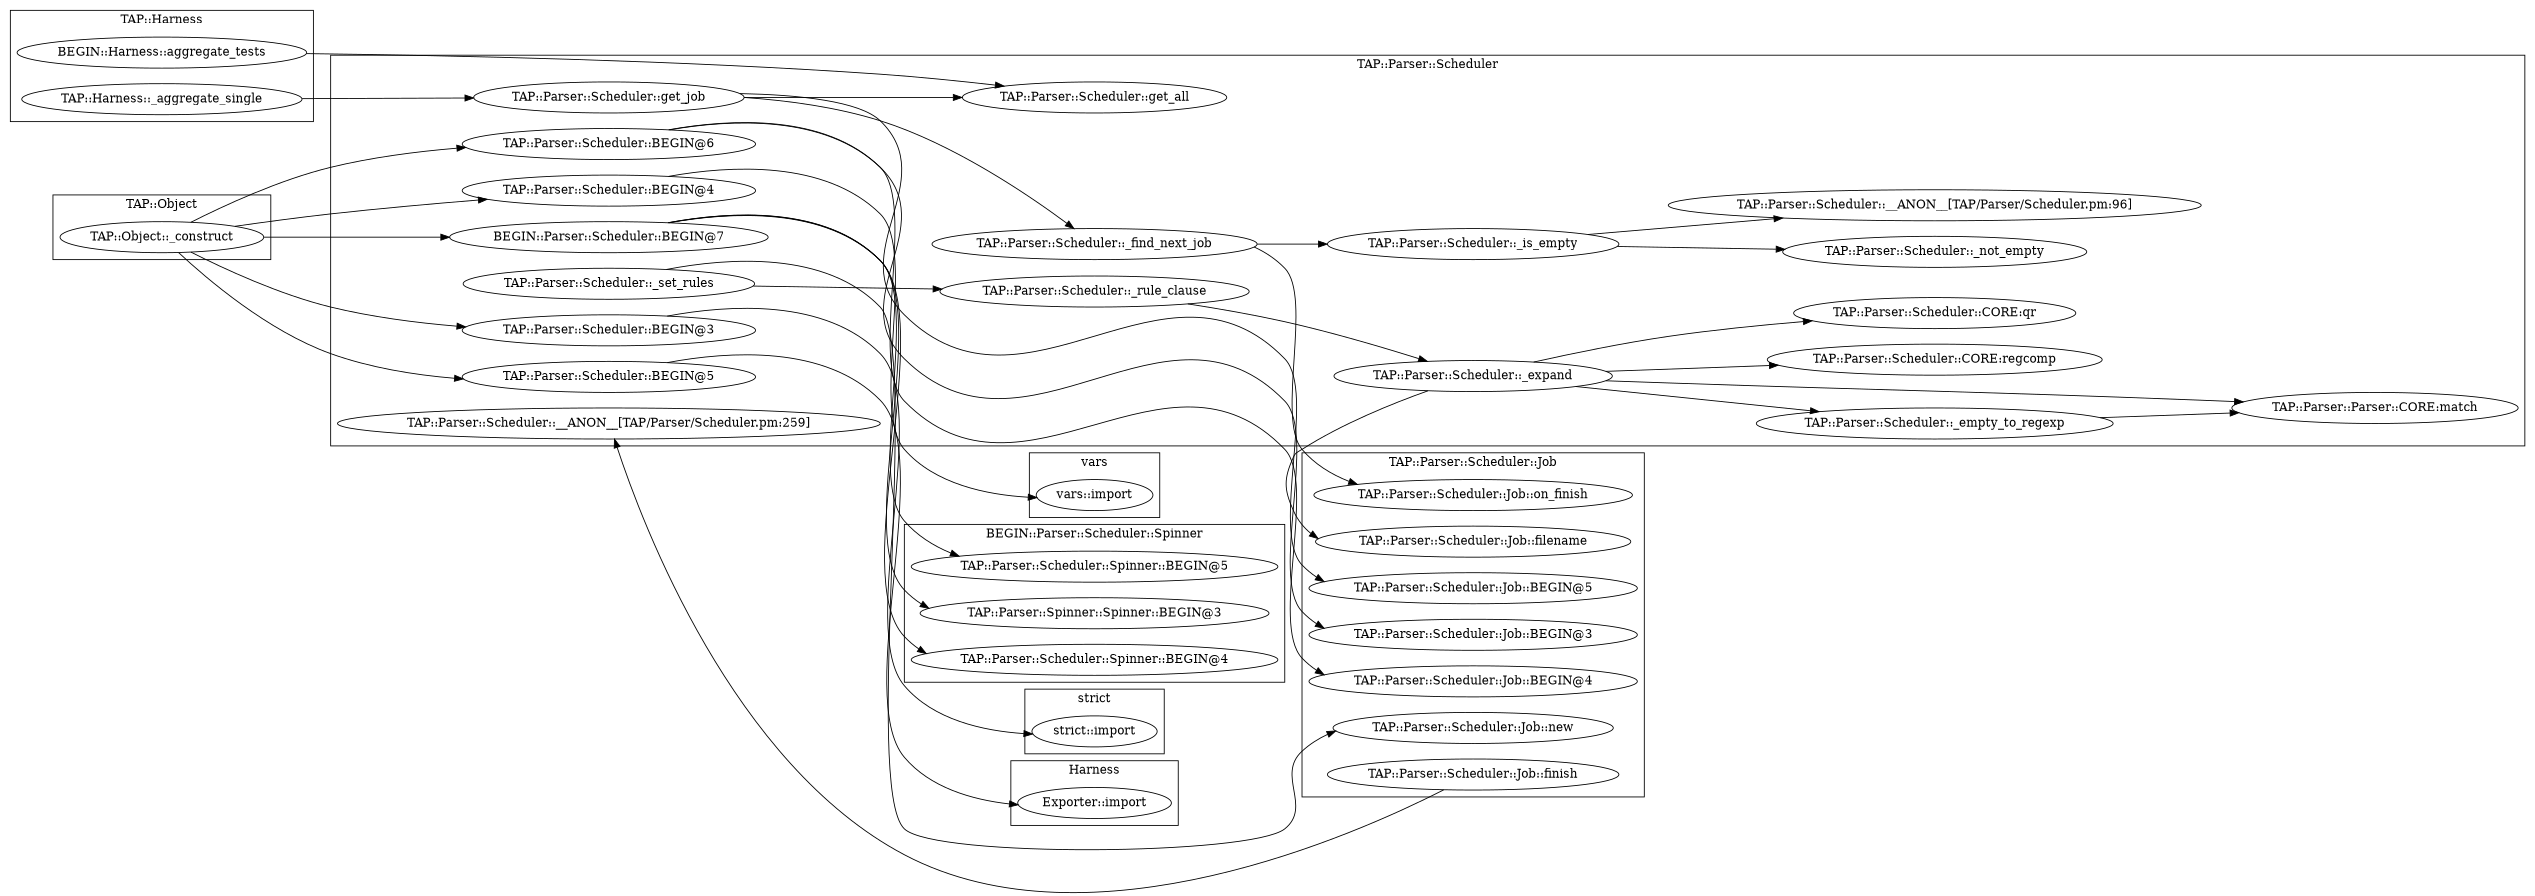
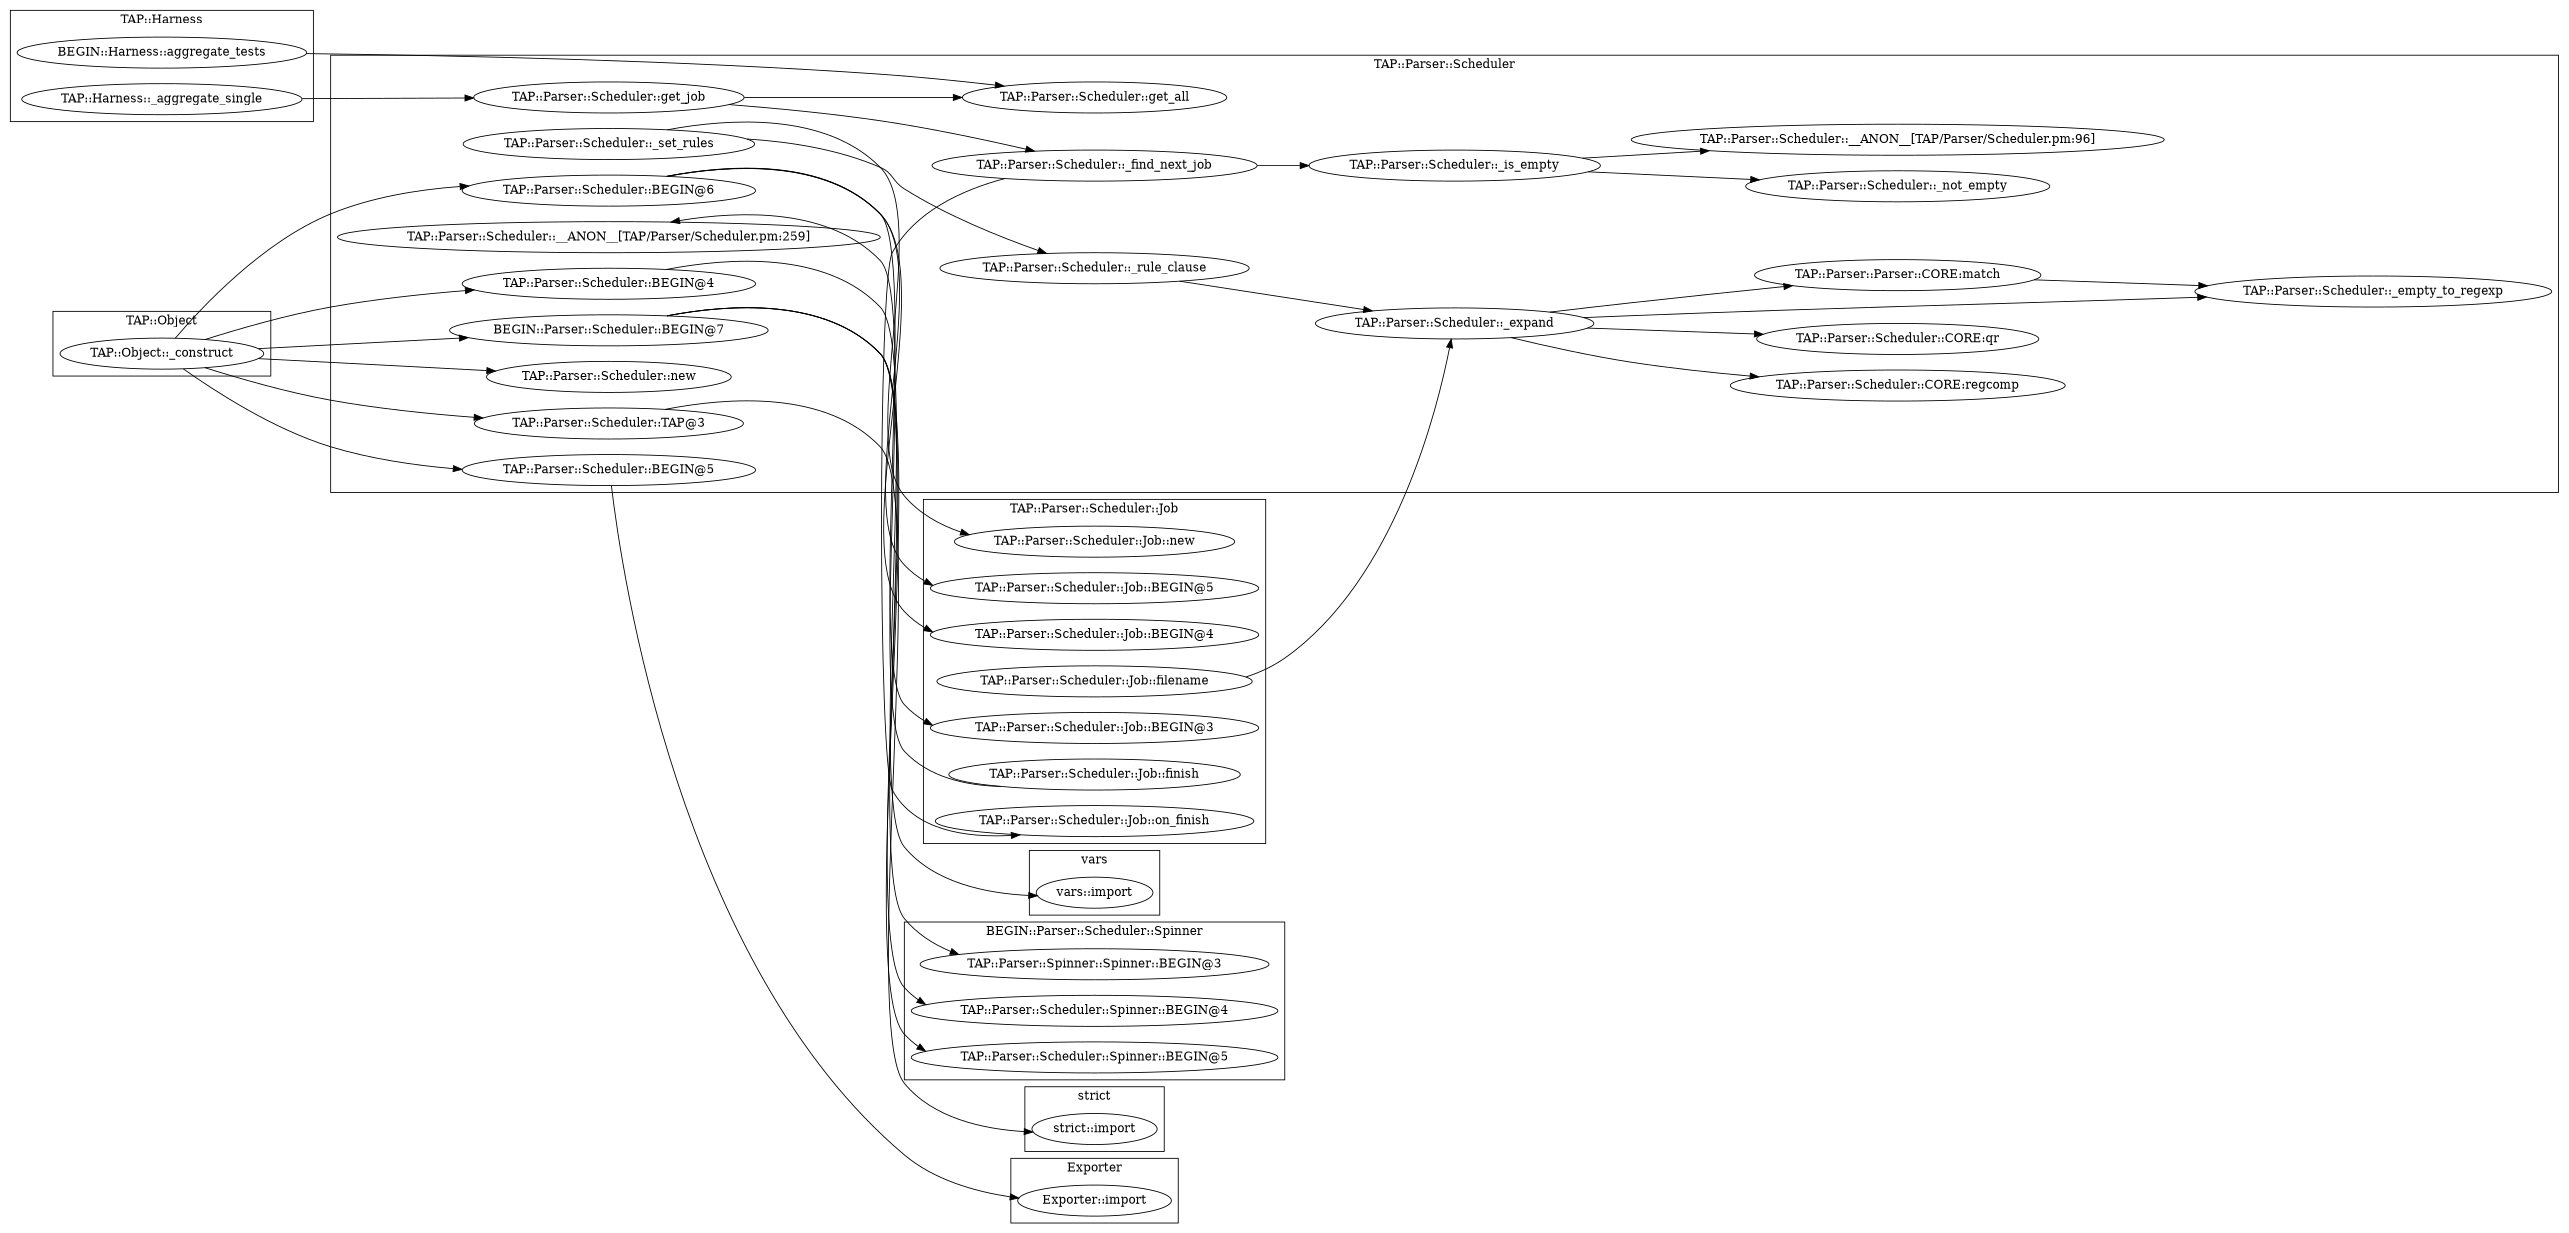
node "TAP::Parser::Scheduler::BEGIN@3": label "TAP::Parser::Scheduler::BEGIN@3" -> "TAP::Parser::Scheduler::TAP@3"
edge "TAP::Parser::Scheduler::get_job" -> "TAP::Parser::Scheduler::Job::BEGIN@5": now "TAP::Parser::Scheduler::BEGIN@6" -> "TAP::Parser::Scheduler::Job::BEGIN@5"
node "TAP::Parser::Scheduler::new": added
edge "TAP::Parser::Scheduler::_empty_to_regexp" -> "TAP::Parser::Parser::CORE:match": reversed
edge "TAP::Parser::Scheduler::_expand" -> "TAP::Parser::Scheduler::Job::filename": reversed
cluster "Harness": label "Harness" -> "Exporter"
